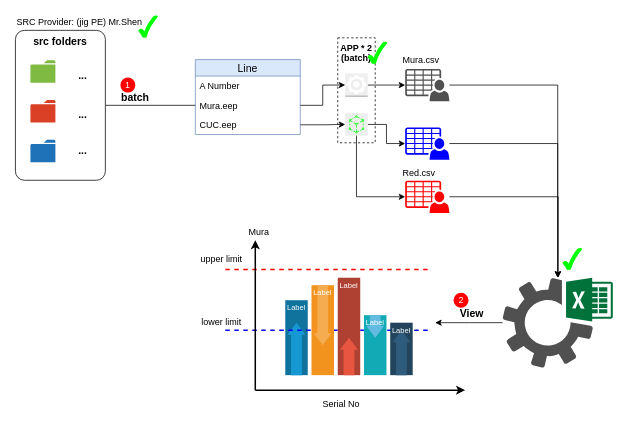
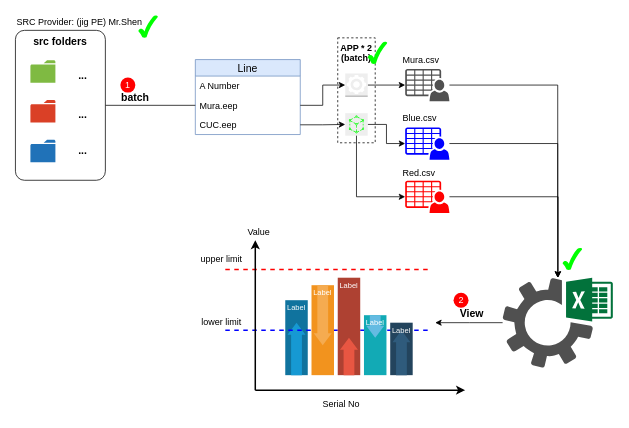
node "Blue.csv": added
node "Mura": label "Mura" -> "Value"
